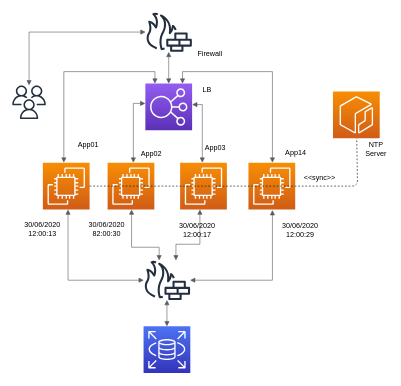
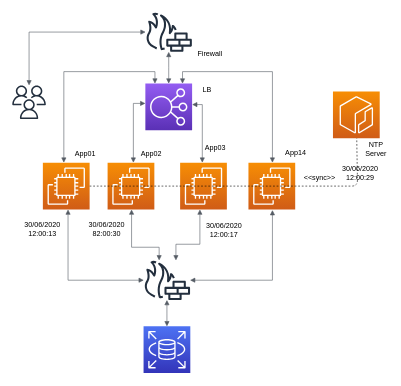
node "App01": moved (89, 145) -> (86, 154)
node "30/06/2020 12:00:17": moved (197, 230) -> (224, 230)
node "30/06/2020 12:00:29": moved (301, 230) -> (361, 173)
